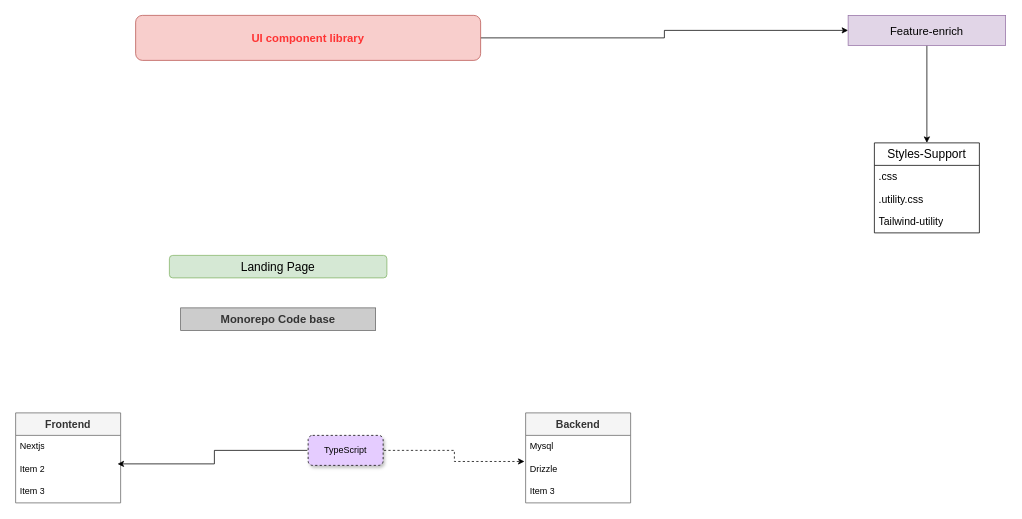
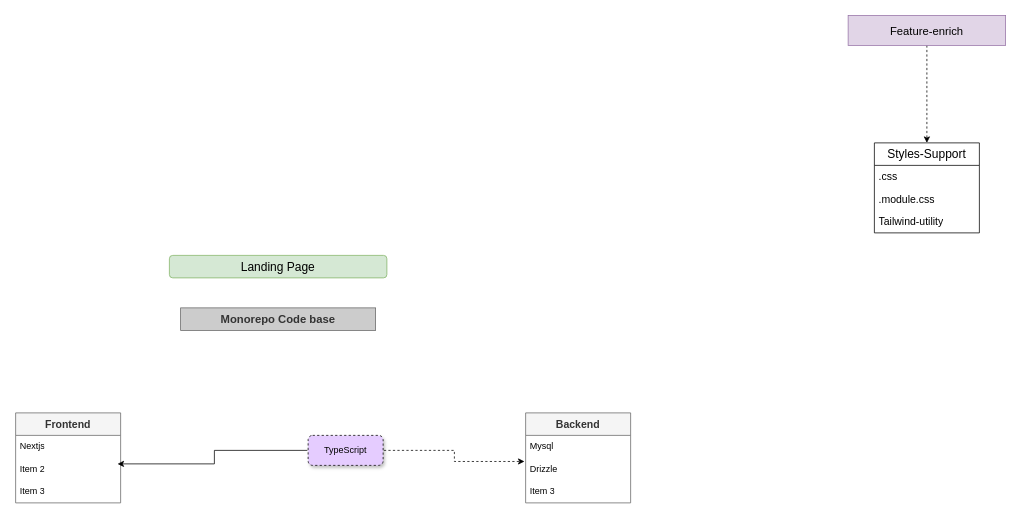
edge "UI component library" -> "Feature-enrich": removed
node "UI component library": removed
edge "Feature-enrich" -> "Styles-Support": style solid -> dashed
node ".utility.css": label ".utility.css" -> ".module.css"
